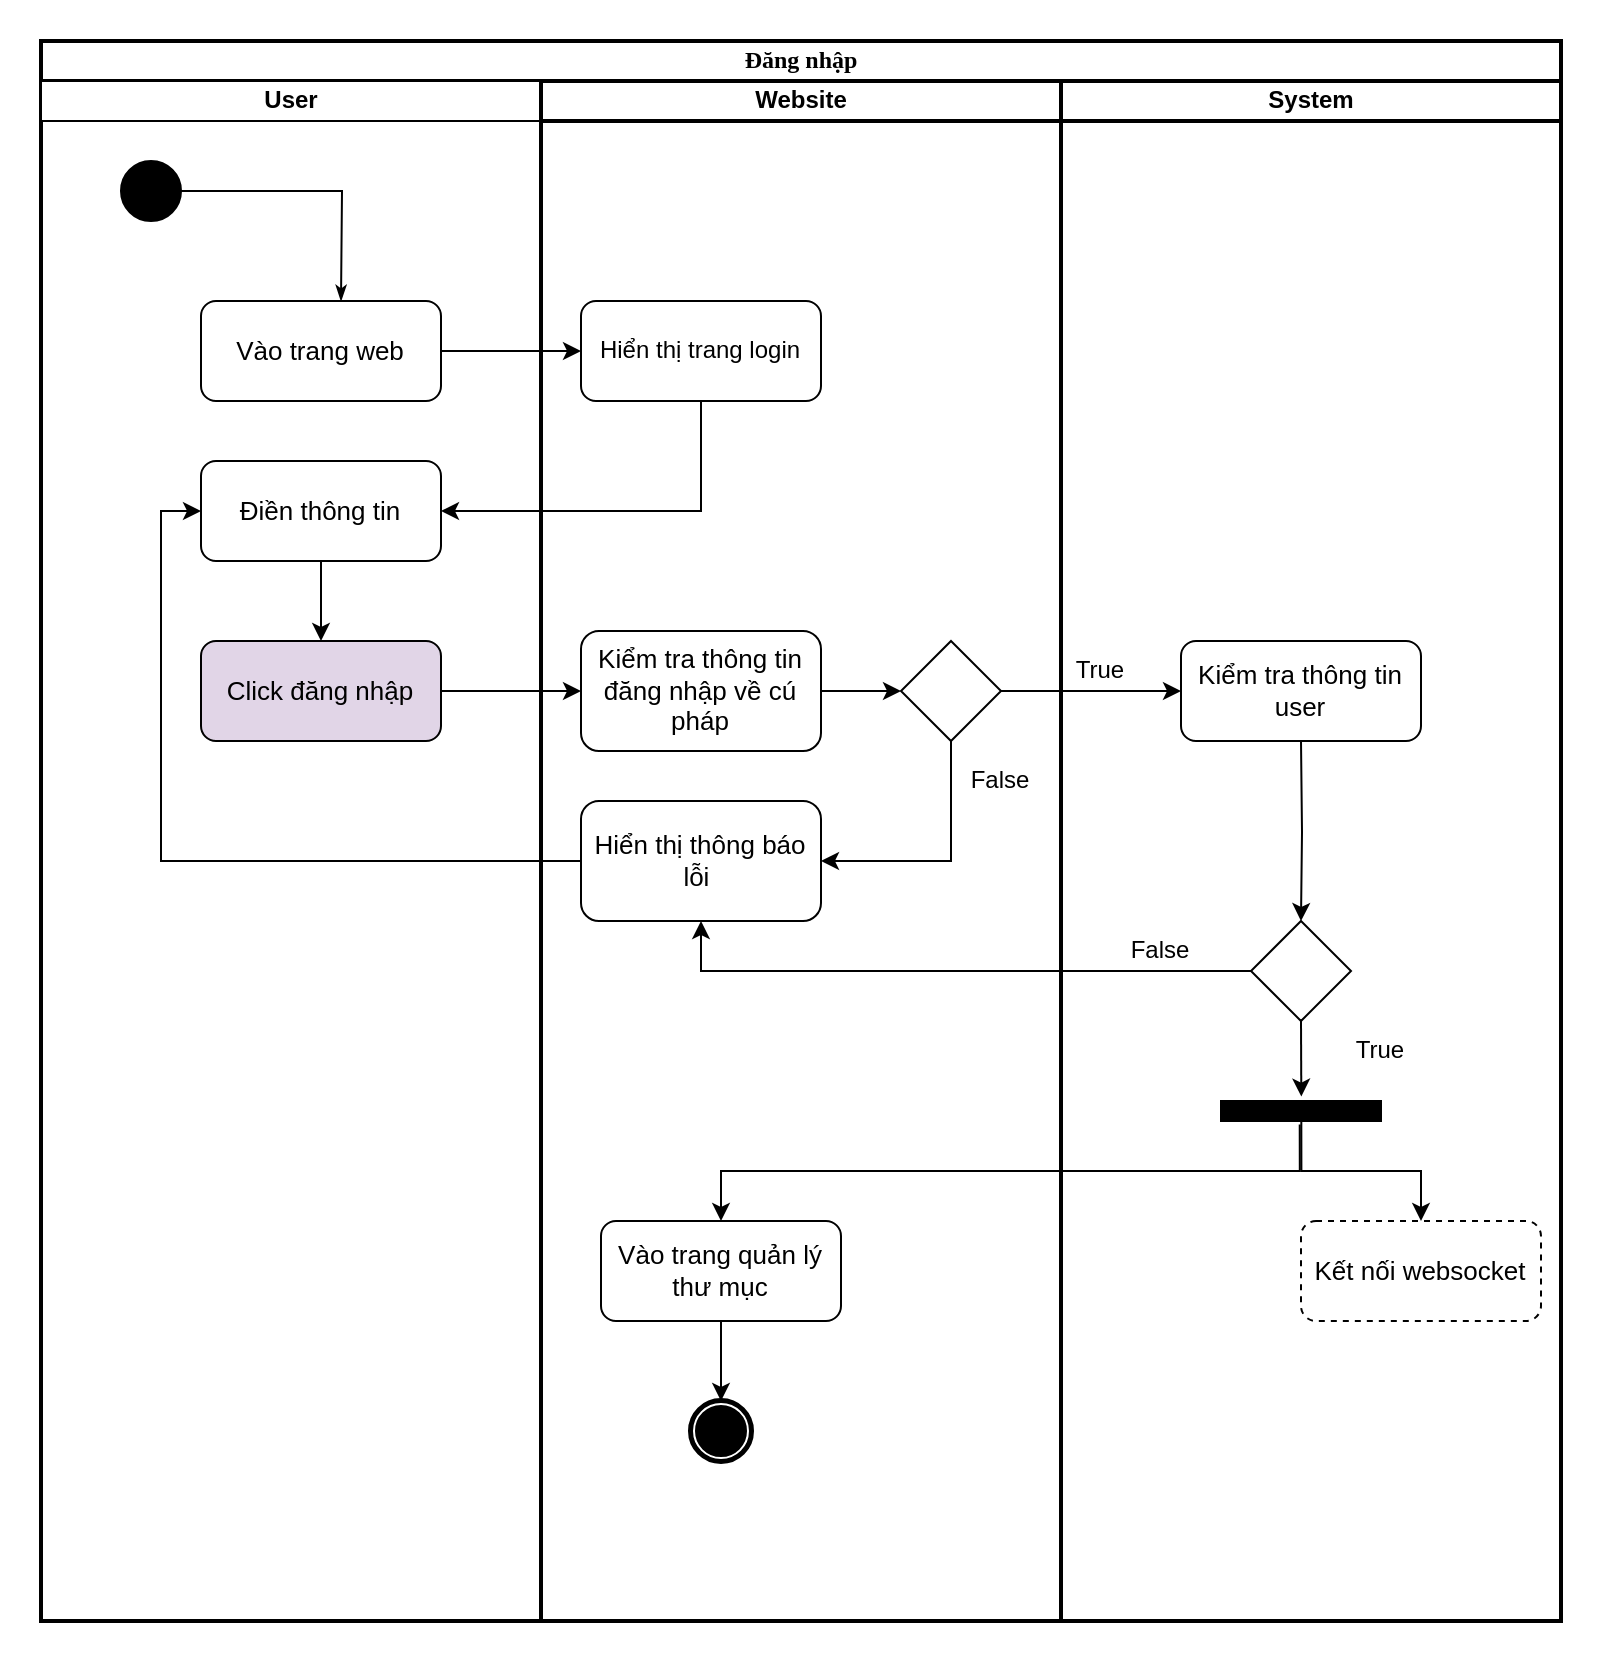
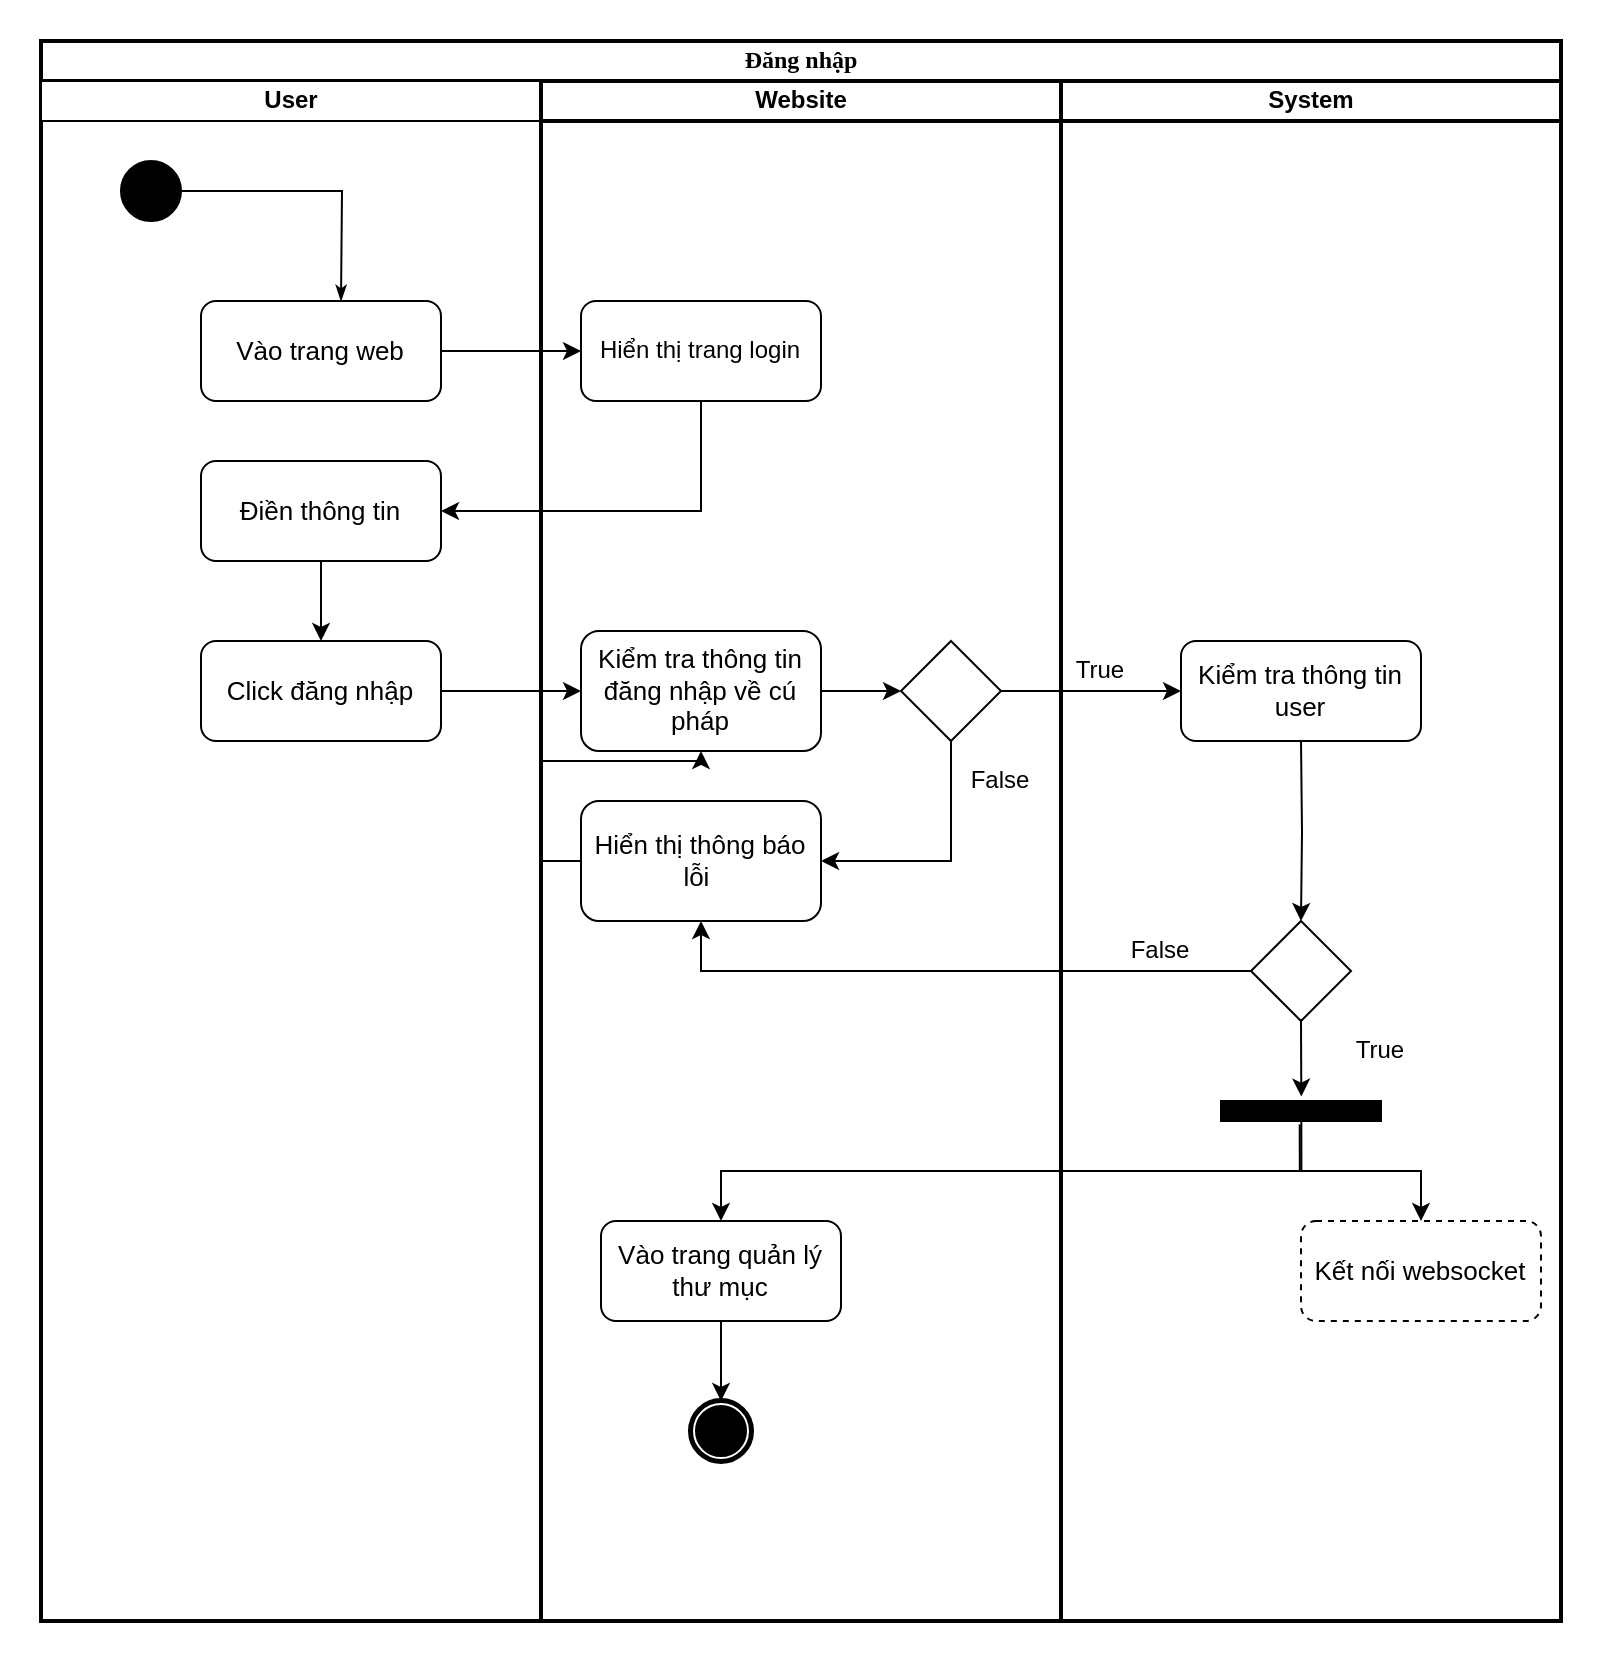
node "Click đăng nhập": fillcolor #e1d5e7 -> #ffffff
edge "Hiển thị thông báo lỗi" -> "Điền thông tin": now "Hiển thị thông báo lỗi" -> "Kiểm tra thông tin đăng nhập về cú pháp"
